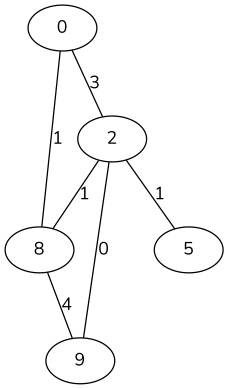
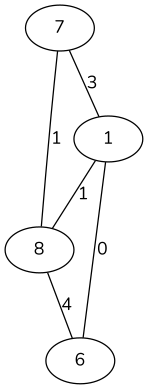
node "0": label "0" -> "7"
node "2": label "2" -> "1"
node "5": removed
node "9": label "9" -> "6"
